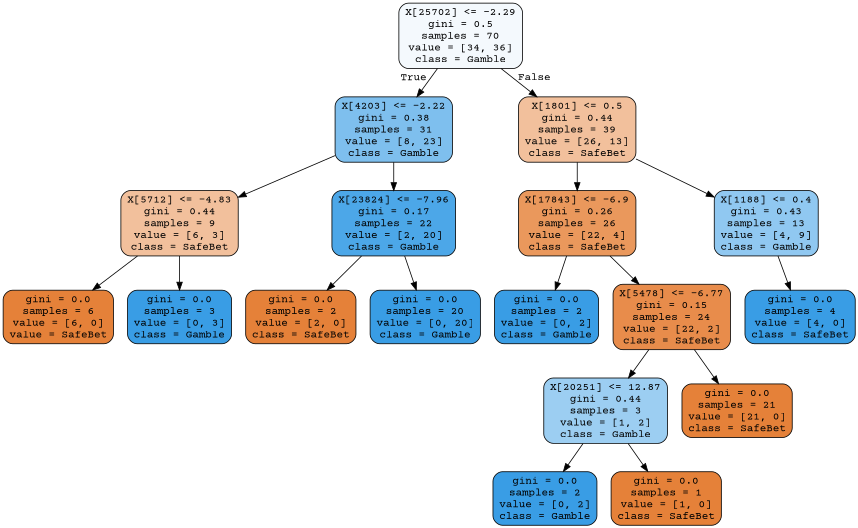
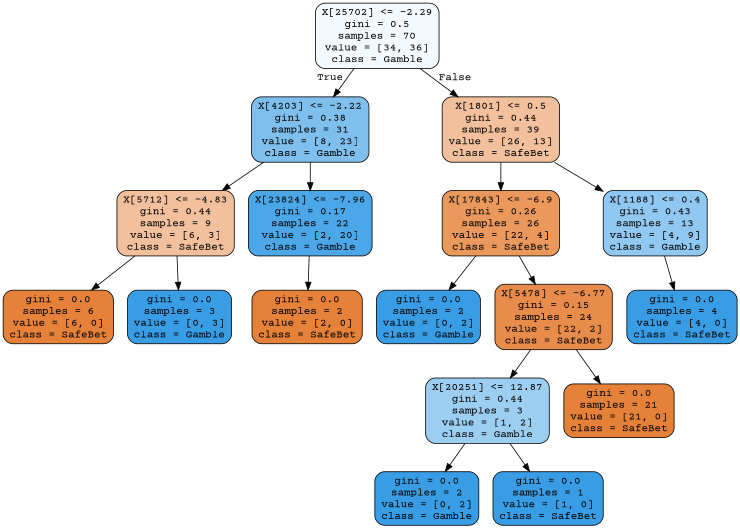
node "gini = 0.0 samples = 6 value = [6, 0] value = SafeBet": label "gini = 0.0 samples = 6 value = [6, 0] value = SafeBet" -> "gini = 0.0 samples = 6 value = [6, 0] class = SafeBet"
node "gini = 0.0 samples = 20 value = [0, 20] class = Gamble": removed
node "gini = 0.0 samples = 1 value = [1, 0] class = SafeBet": fillcolor #e58139ff -> #399de5ff
